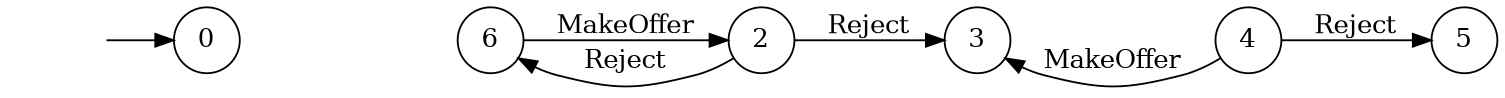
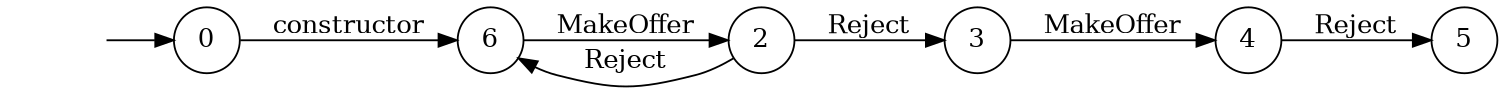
edge "0" -> "6": added, label "constructor"
edge "4" -> "3": reversed
